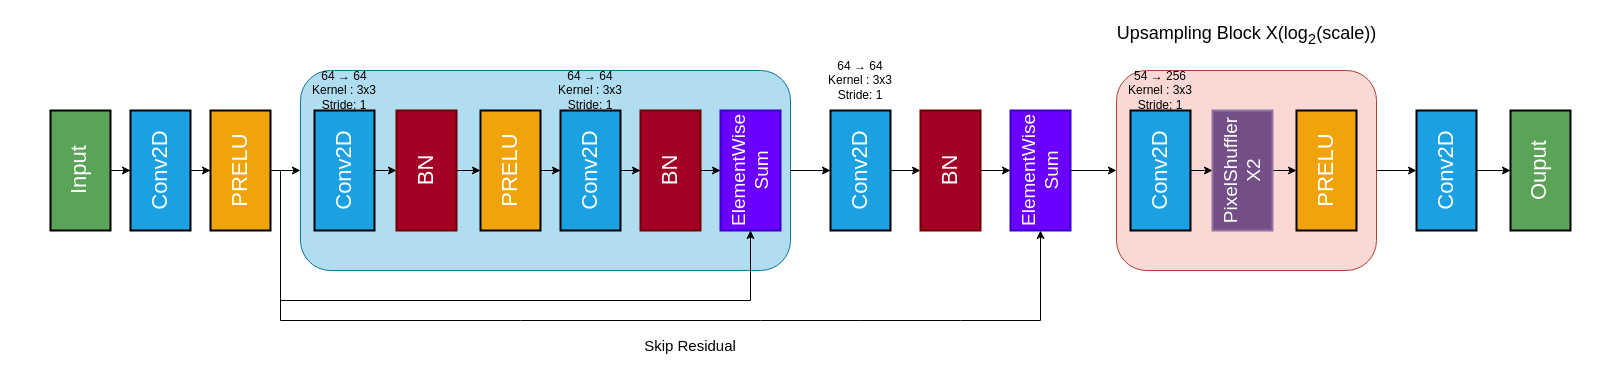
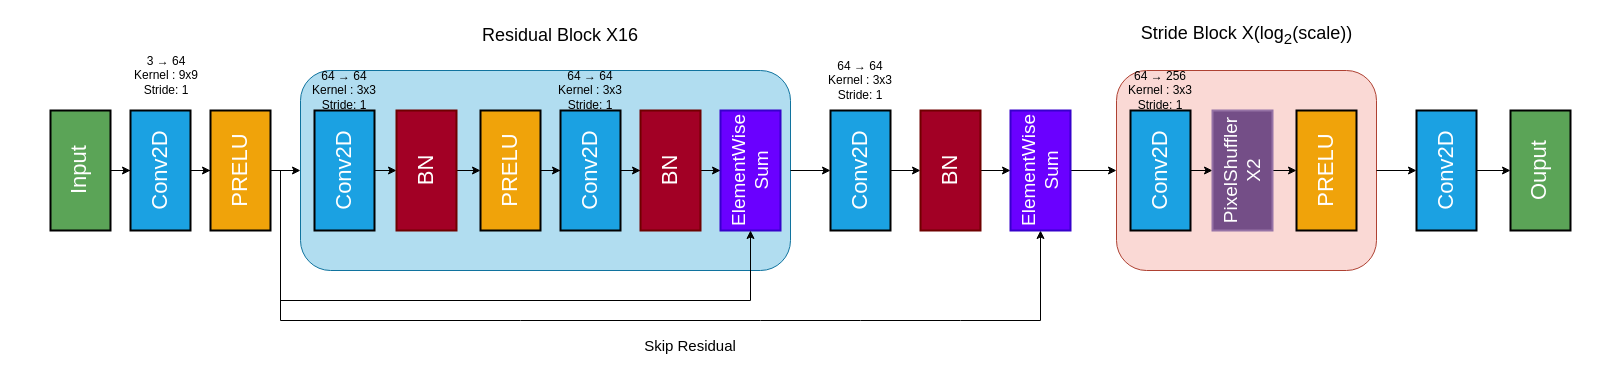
node "Residual Block X16": added
node "Upsampling Block X(log2(scale))": label "Upsampling Block X(log2(scale))" -> "Stride Block X(log2(scale))"
node "3 → 64 Kernel : 9x9 Stride: 1": added
node "54 → 256 Kernel : 3x3 Stride: 1": label "54 → 256 Kernel : 3x3 Stride: 1" -> "64 → 256 Kernel : 3x3 Stride: 1"
